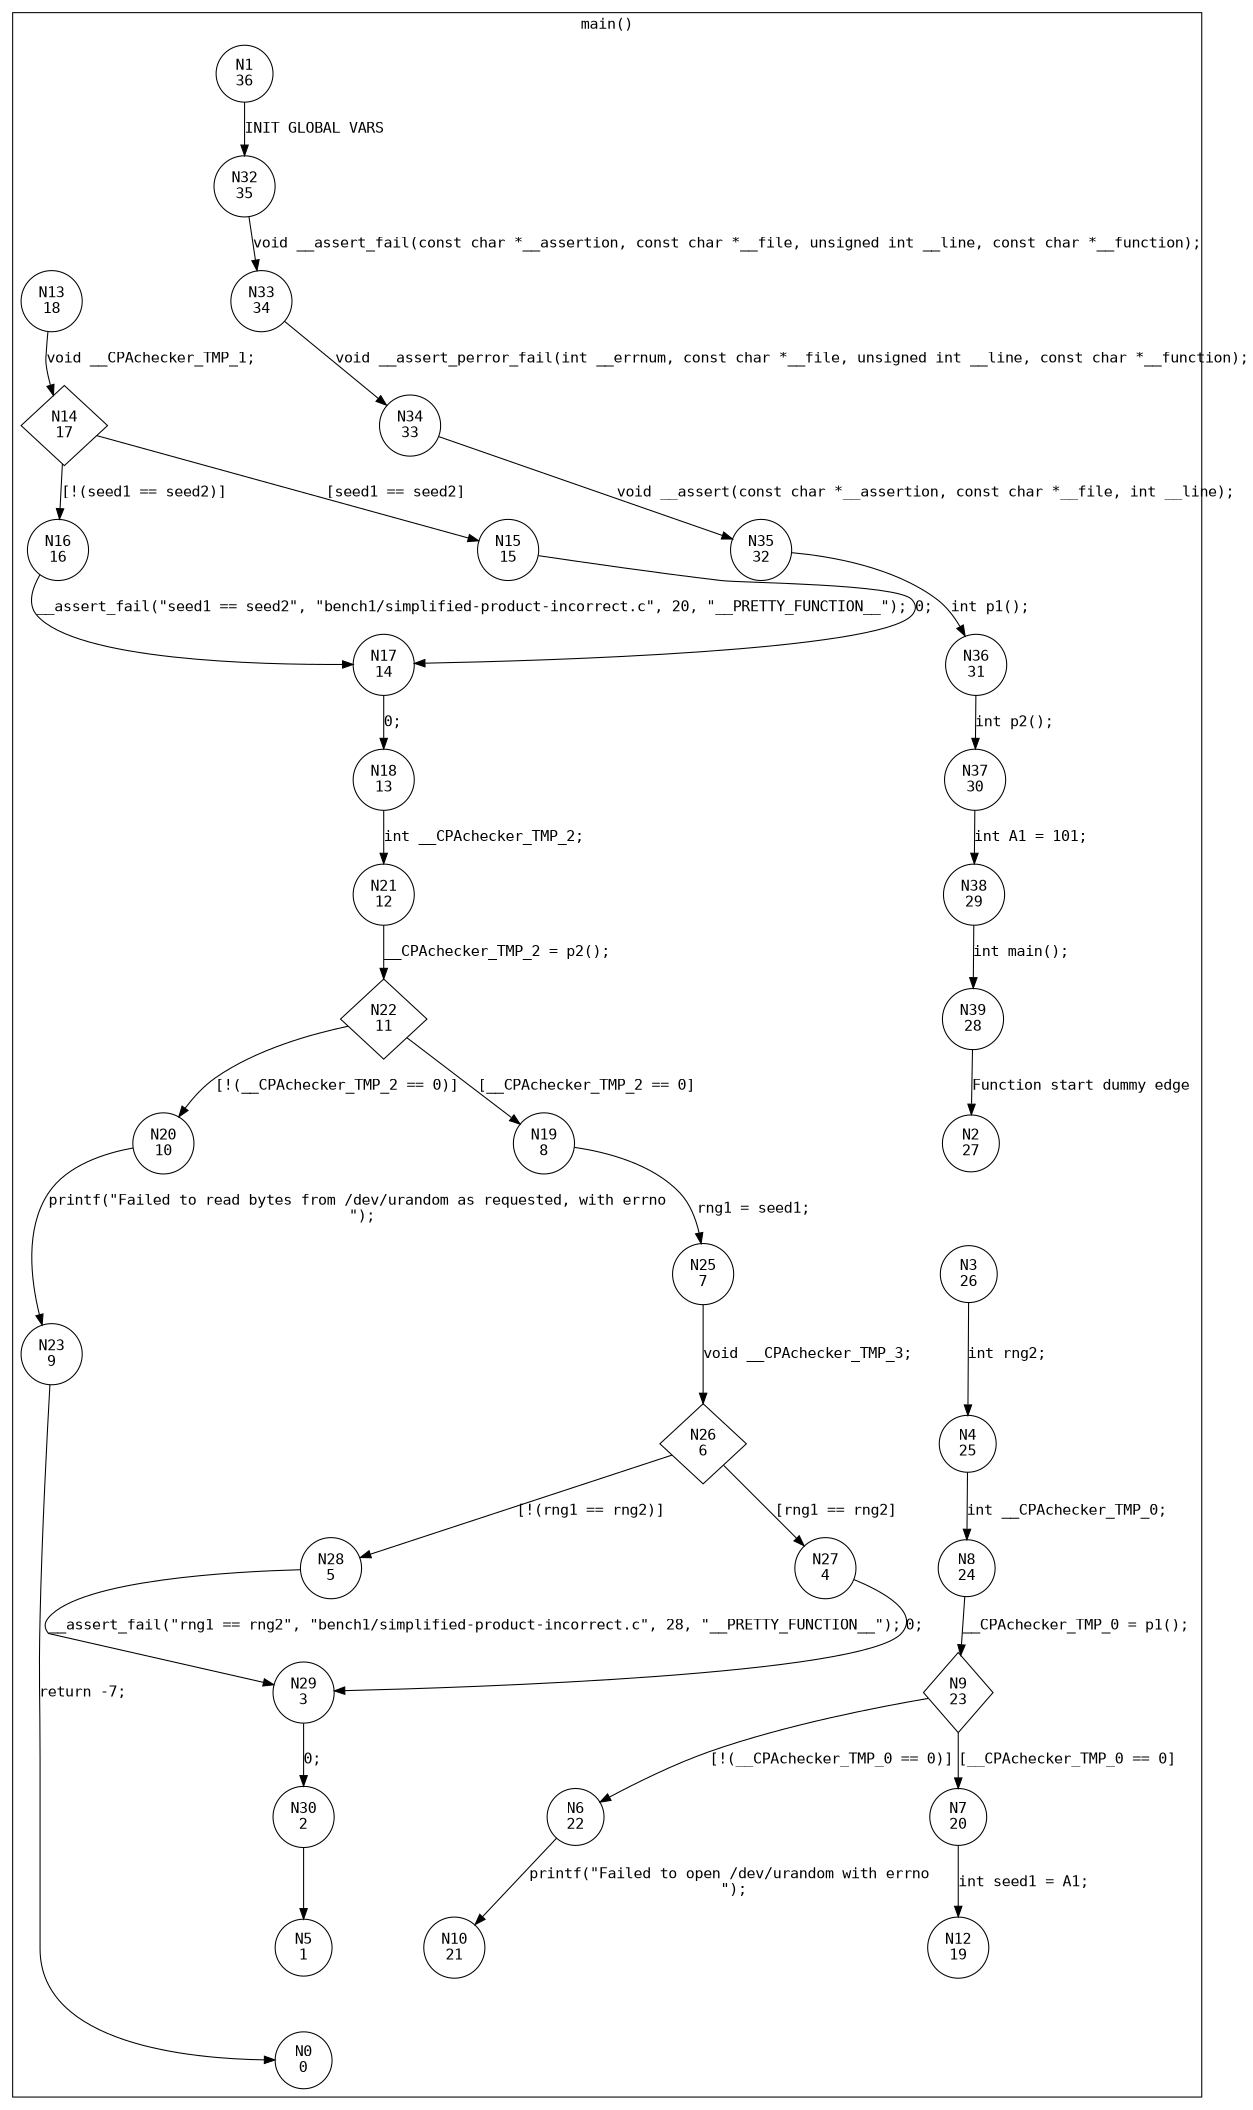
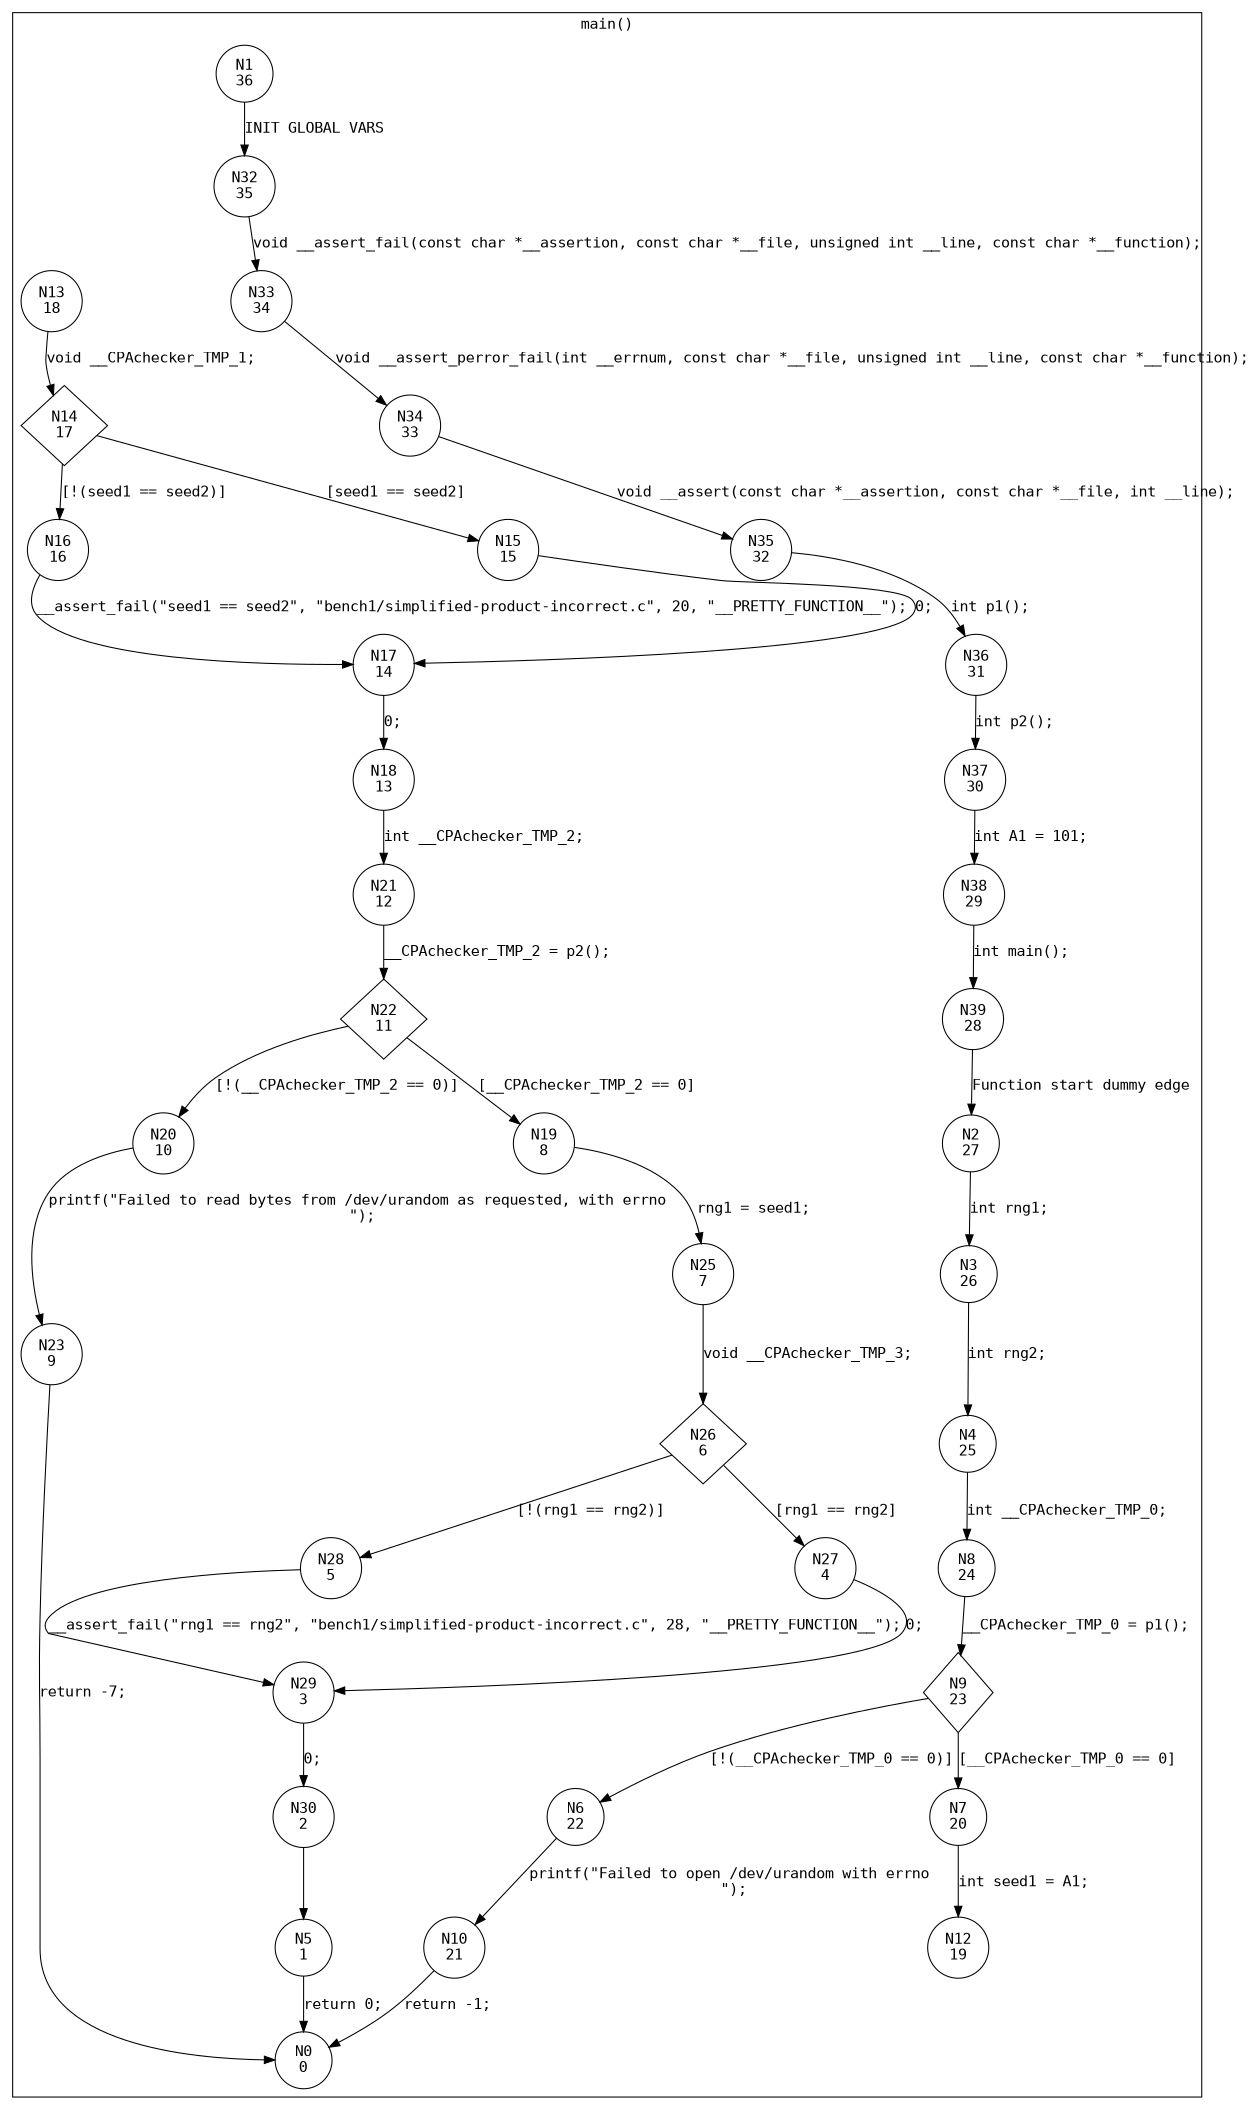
edge "N2 27" -> "N3 26": added, label "int rng1;"
edge "N5 1" -> "N0 0": added, label "return 0;"
edge "N10 21" -> "N0 0": added, label "return -1;"
